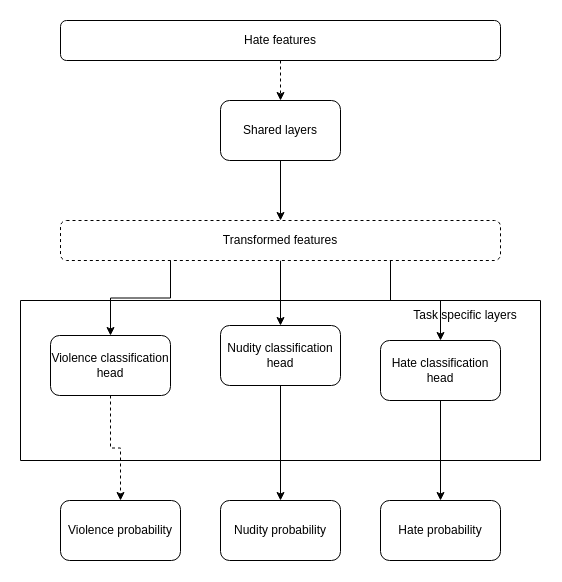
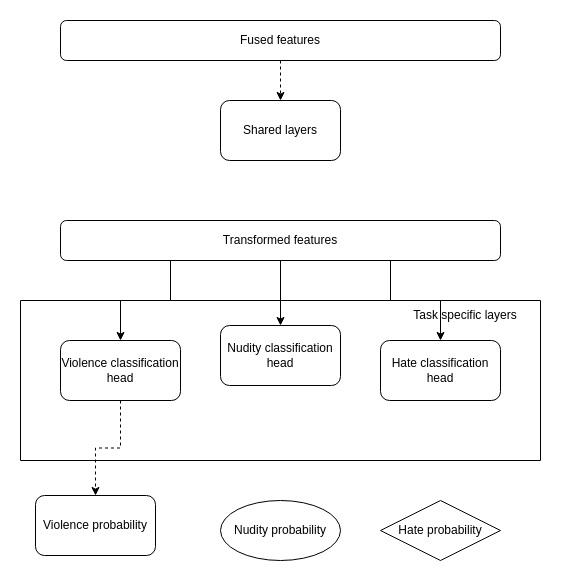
node "Hate features": label "Hate features" -> "Fused features"
edge "Shared layers" -> "Transformed features": removed
node "Transformed features": style dashed -> solid
node "Violence classification head": moved (111, 366) -> (121, 371)
edge "Nudity classification head" -> "Nudity probability": removed
edge "Hate classification head" -> "Hate probability": removed
node "Violence probability": moved (121, 531) -> (96, 526)
node "Nudity probability": shape rounded rectangle -> ellipse
node "Hate probability": shape rounded rectangle -> diamond
